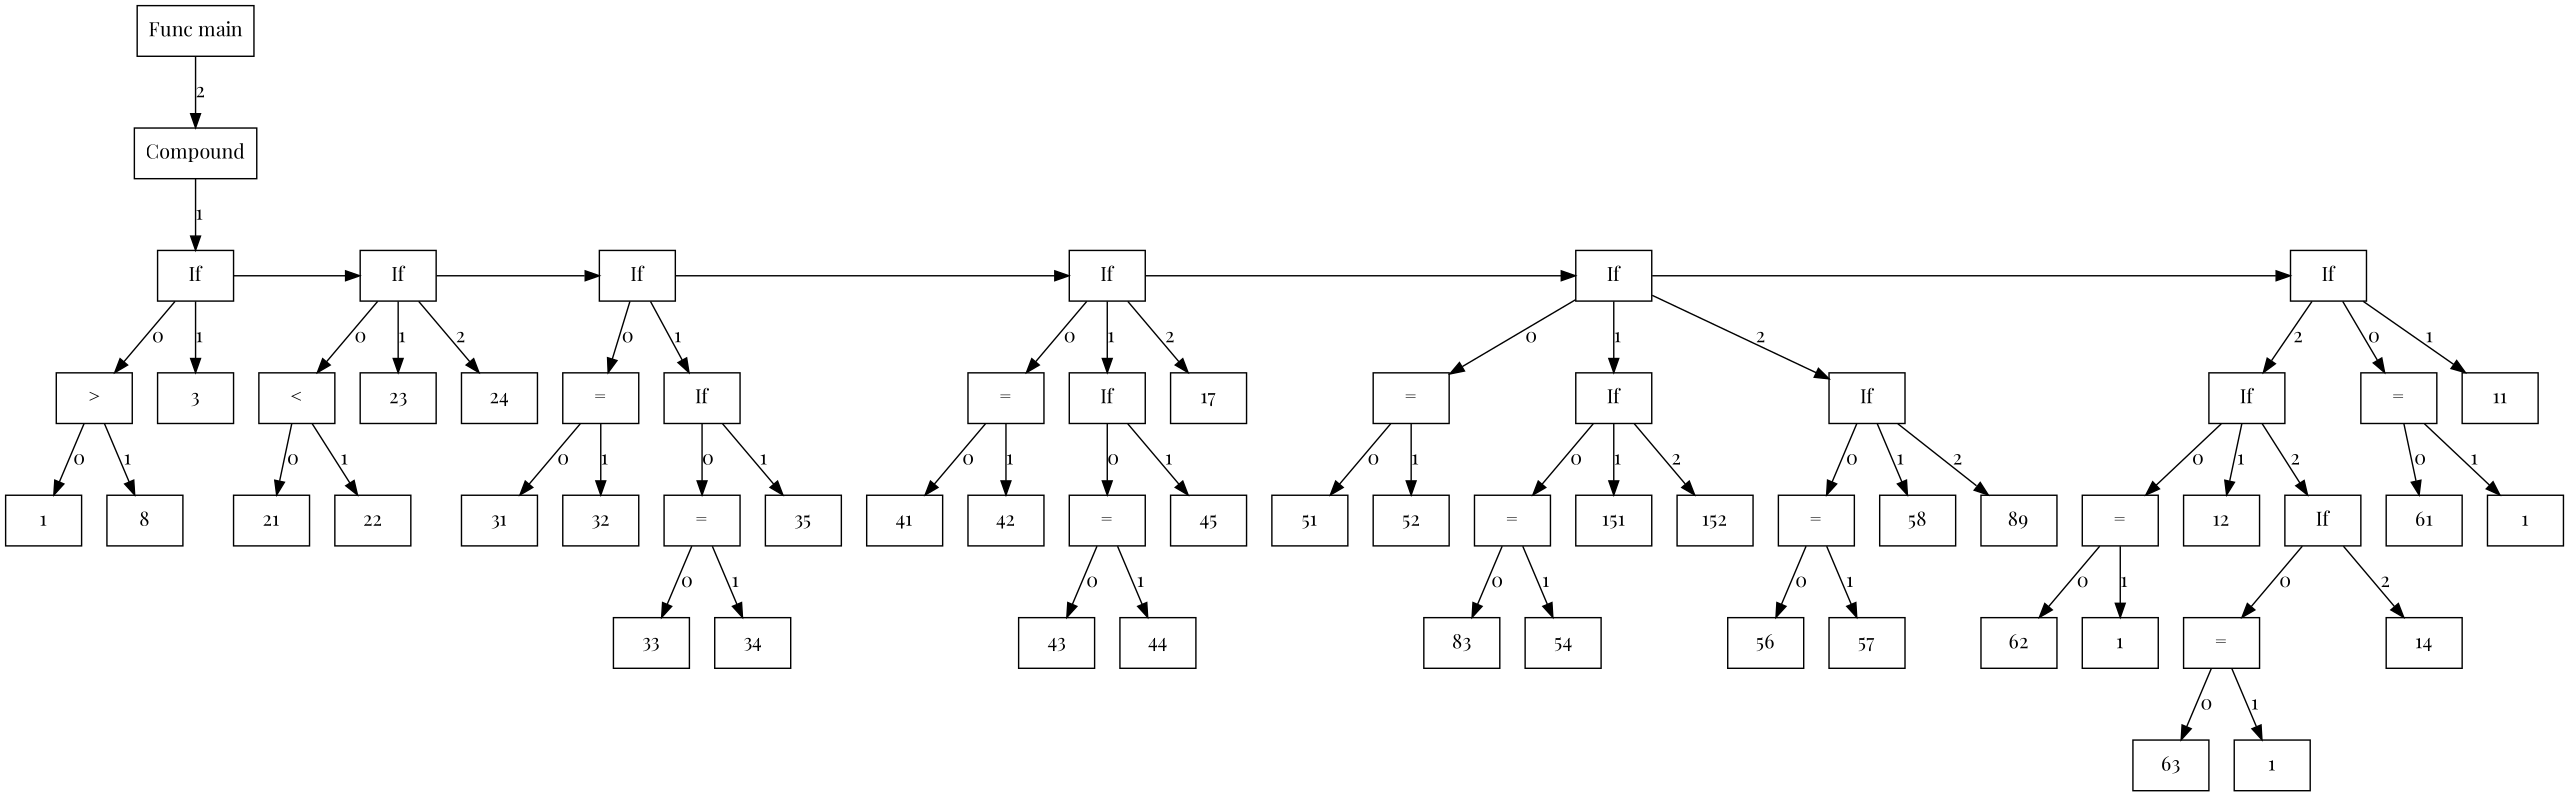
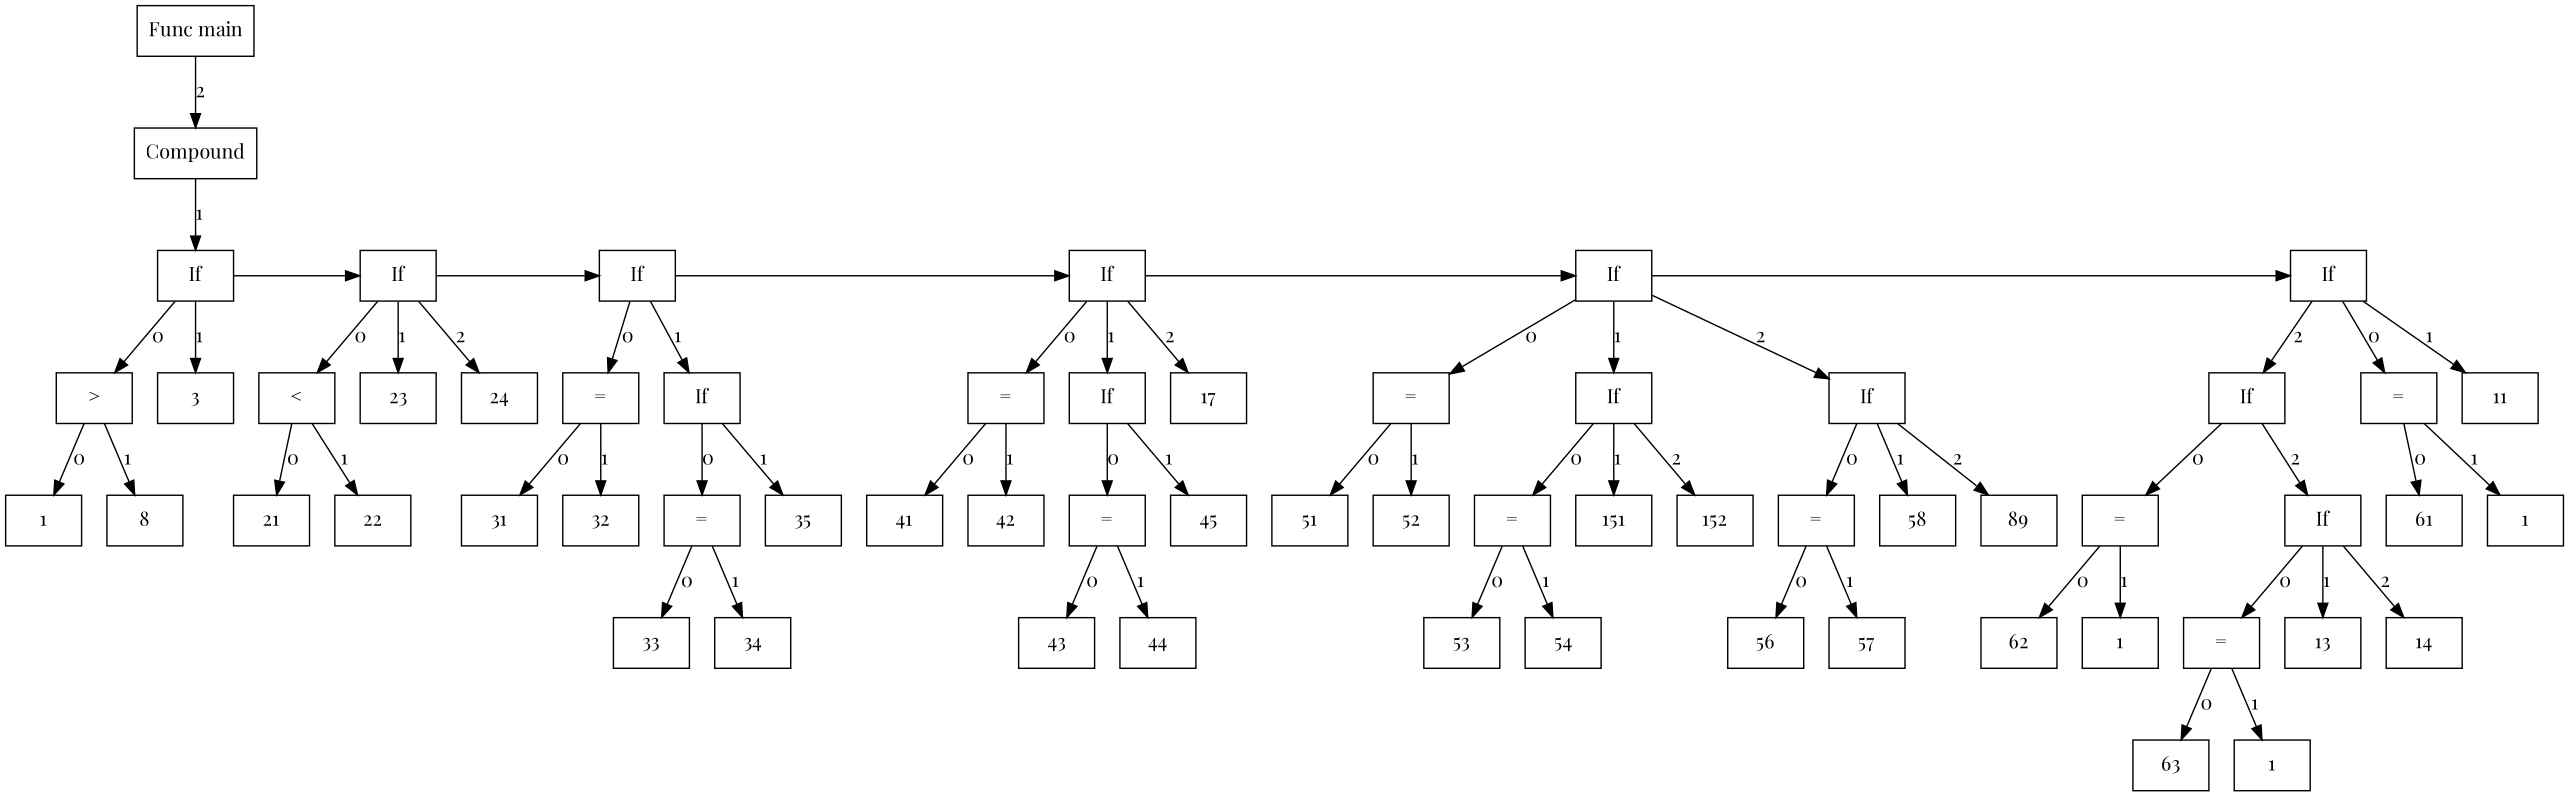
node "12": removed
node "83": label "83" -> "53"
node "13": added
